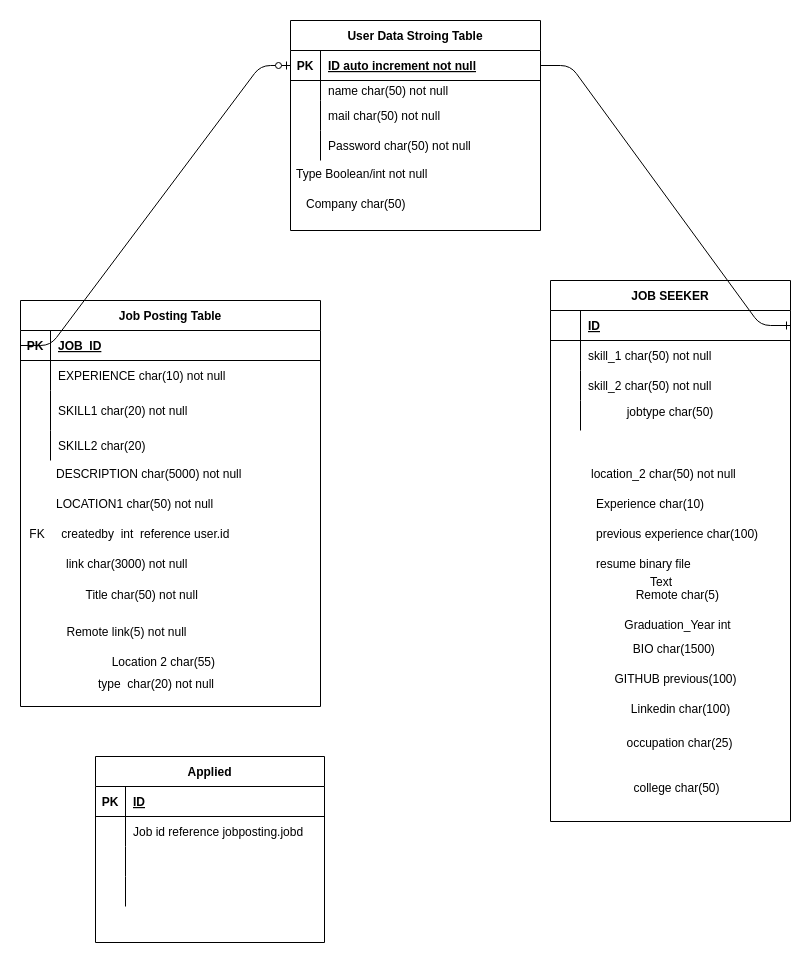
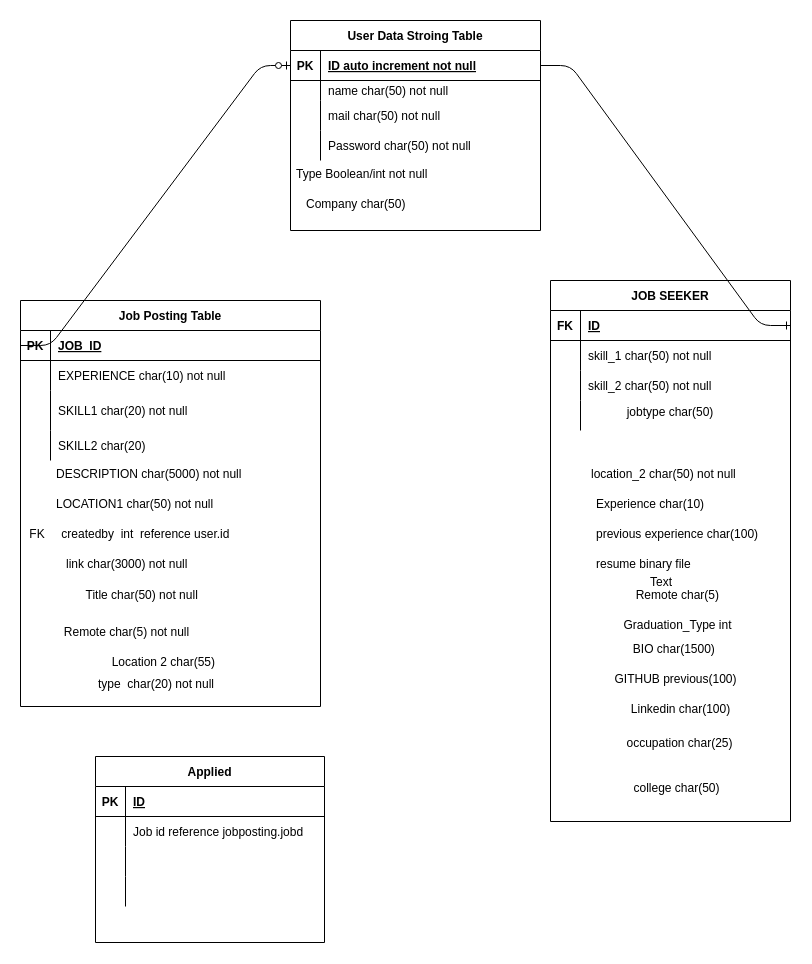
node "FK": added
node "Graduation_Year int": label "Graduation_Year int" -> "Graduation_Type int"
node "Remote link(5) not null": label "Remote link(5) not null" -> "Remote char(5) not null"
